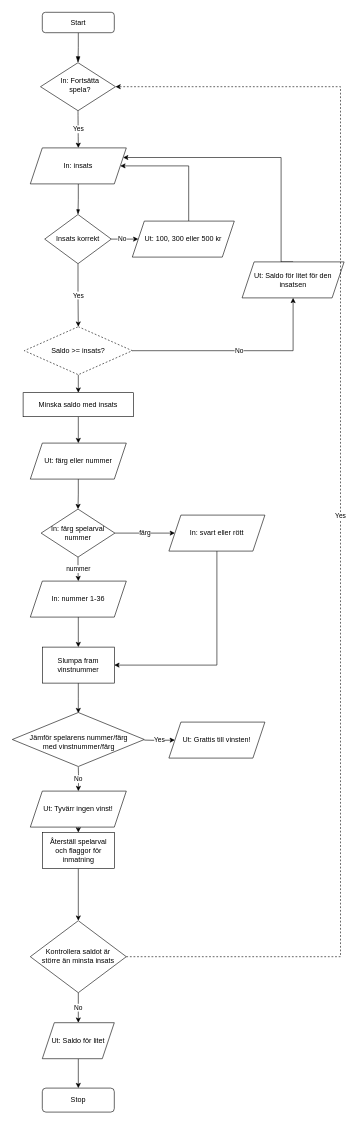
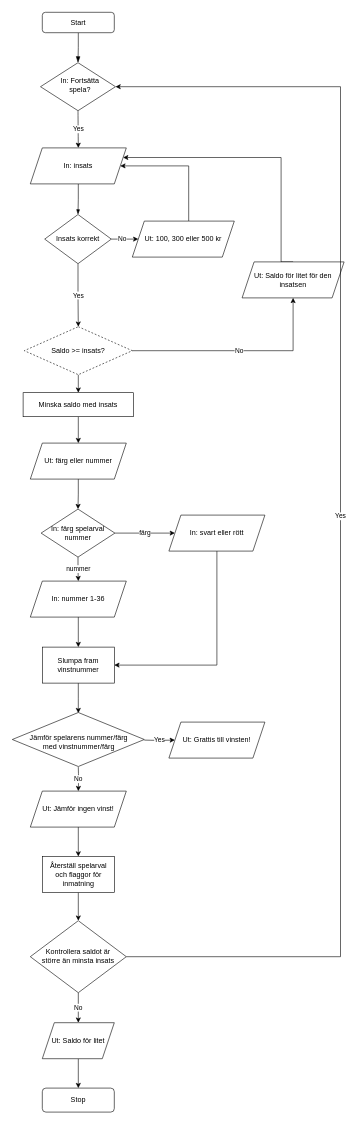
edge "Kontrollera saldot är större än minsta insats" -> "In: Fortsätta spela?": style dashed -> solid
node "Ut: Tyvärr ingen vinst!": label "Ut: Tyvärr ingen vinst!" -> "Ut: Jämför ingen vinst!"
node "Återställ spelarval och flaggor för inmatning": moved (78, 851) -> (78, 875)
